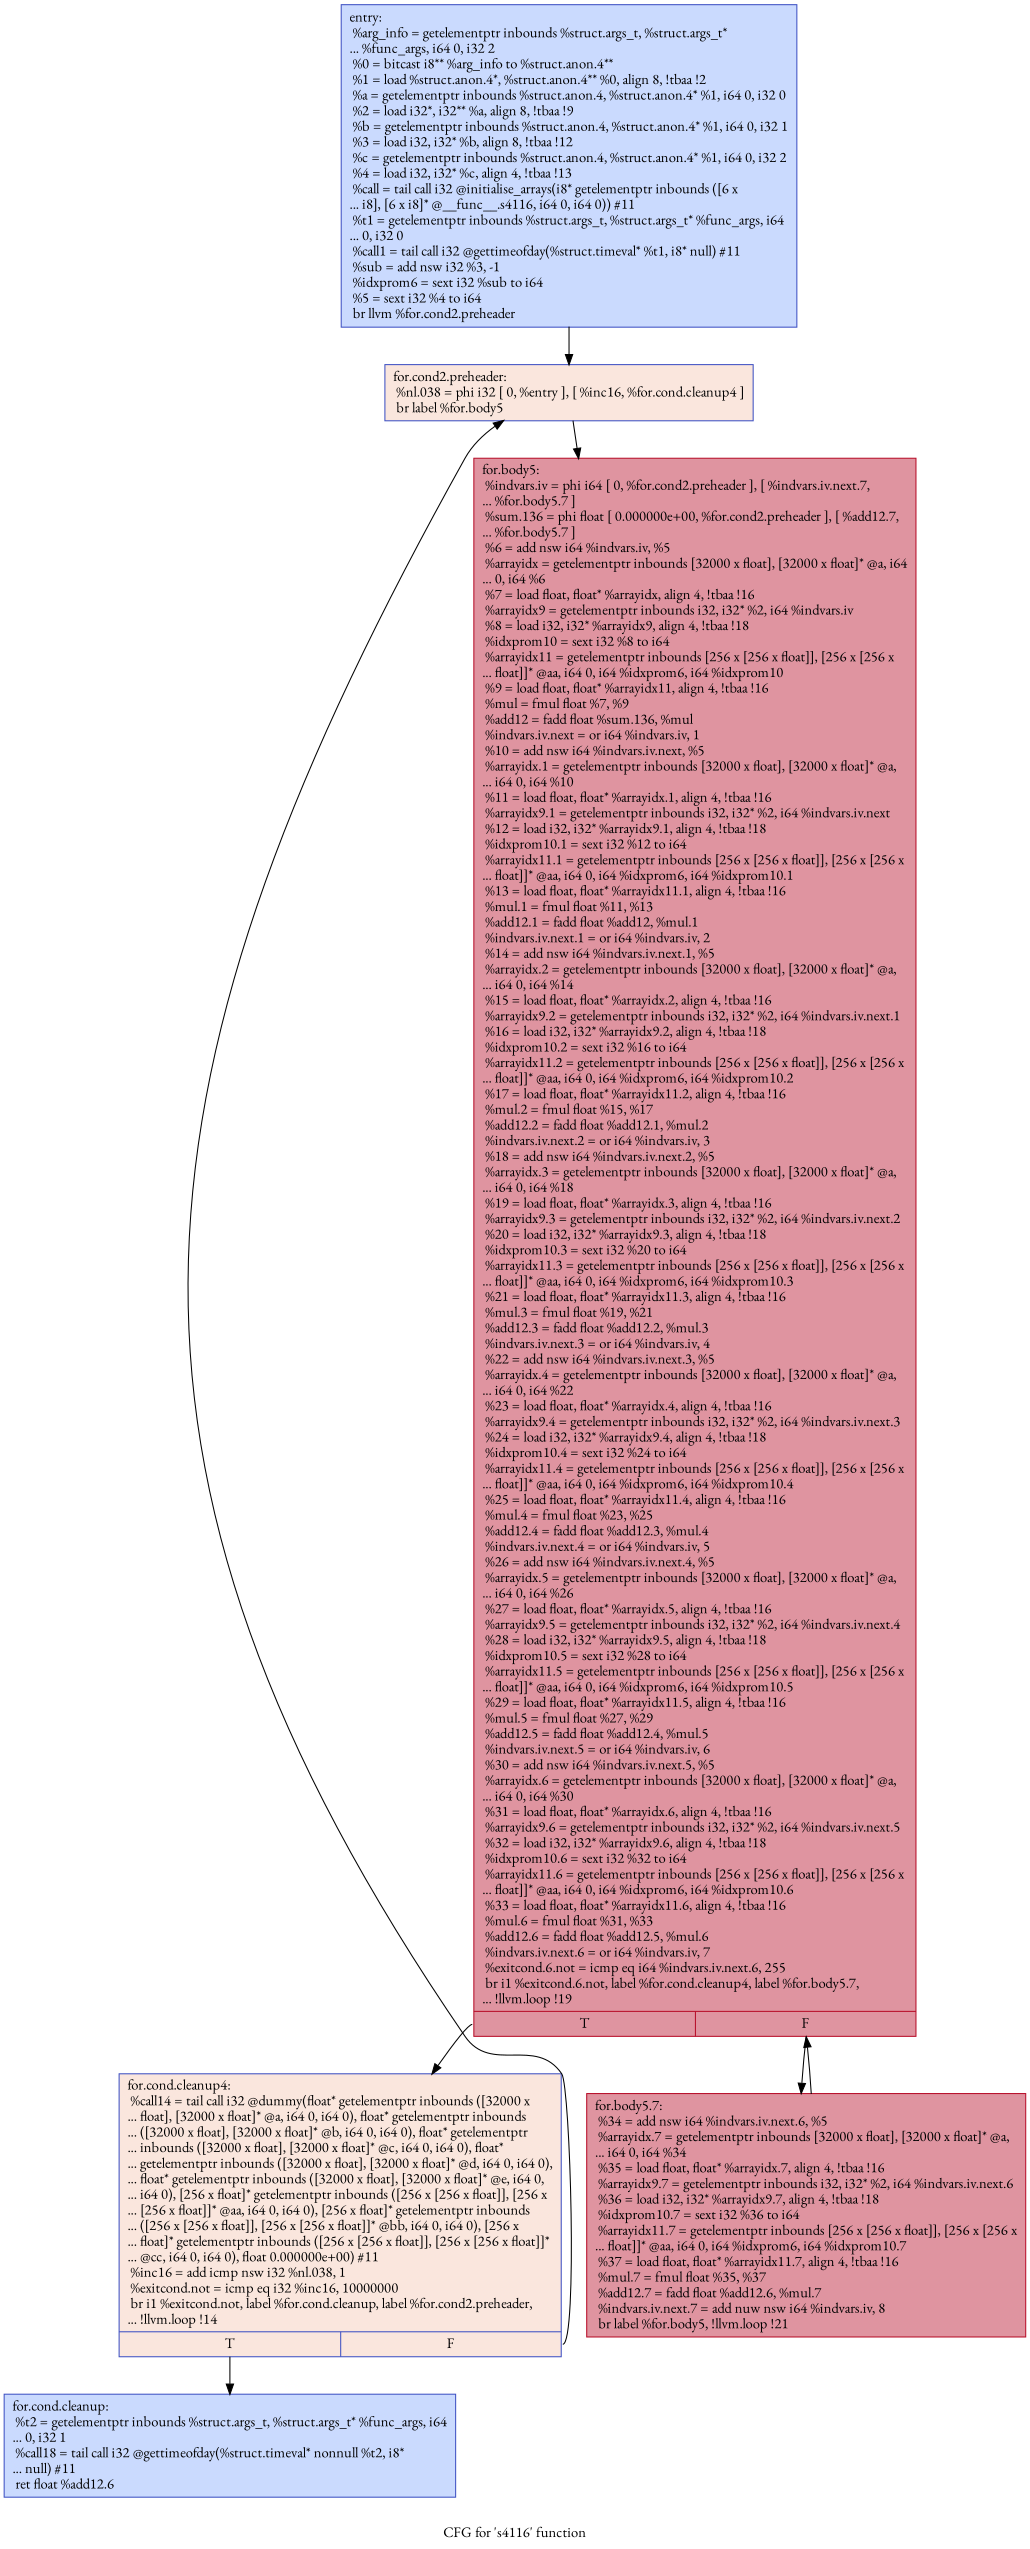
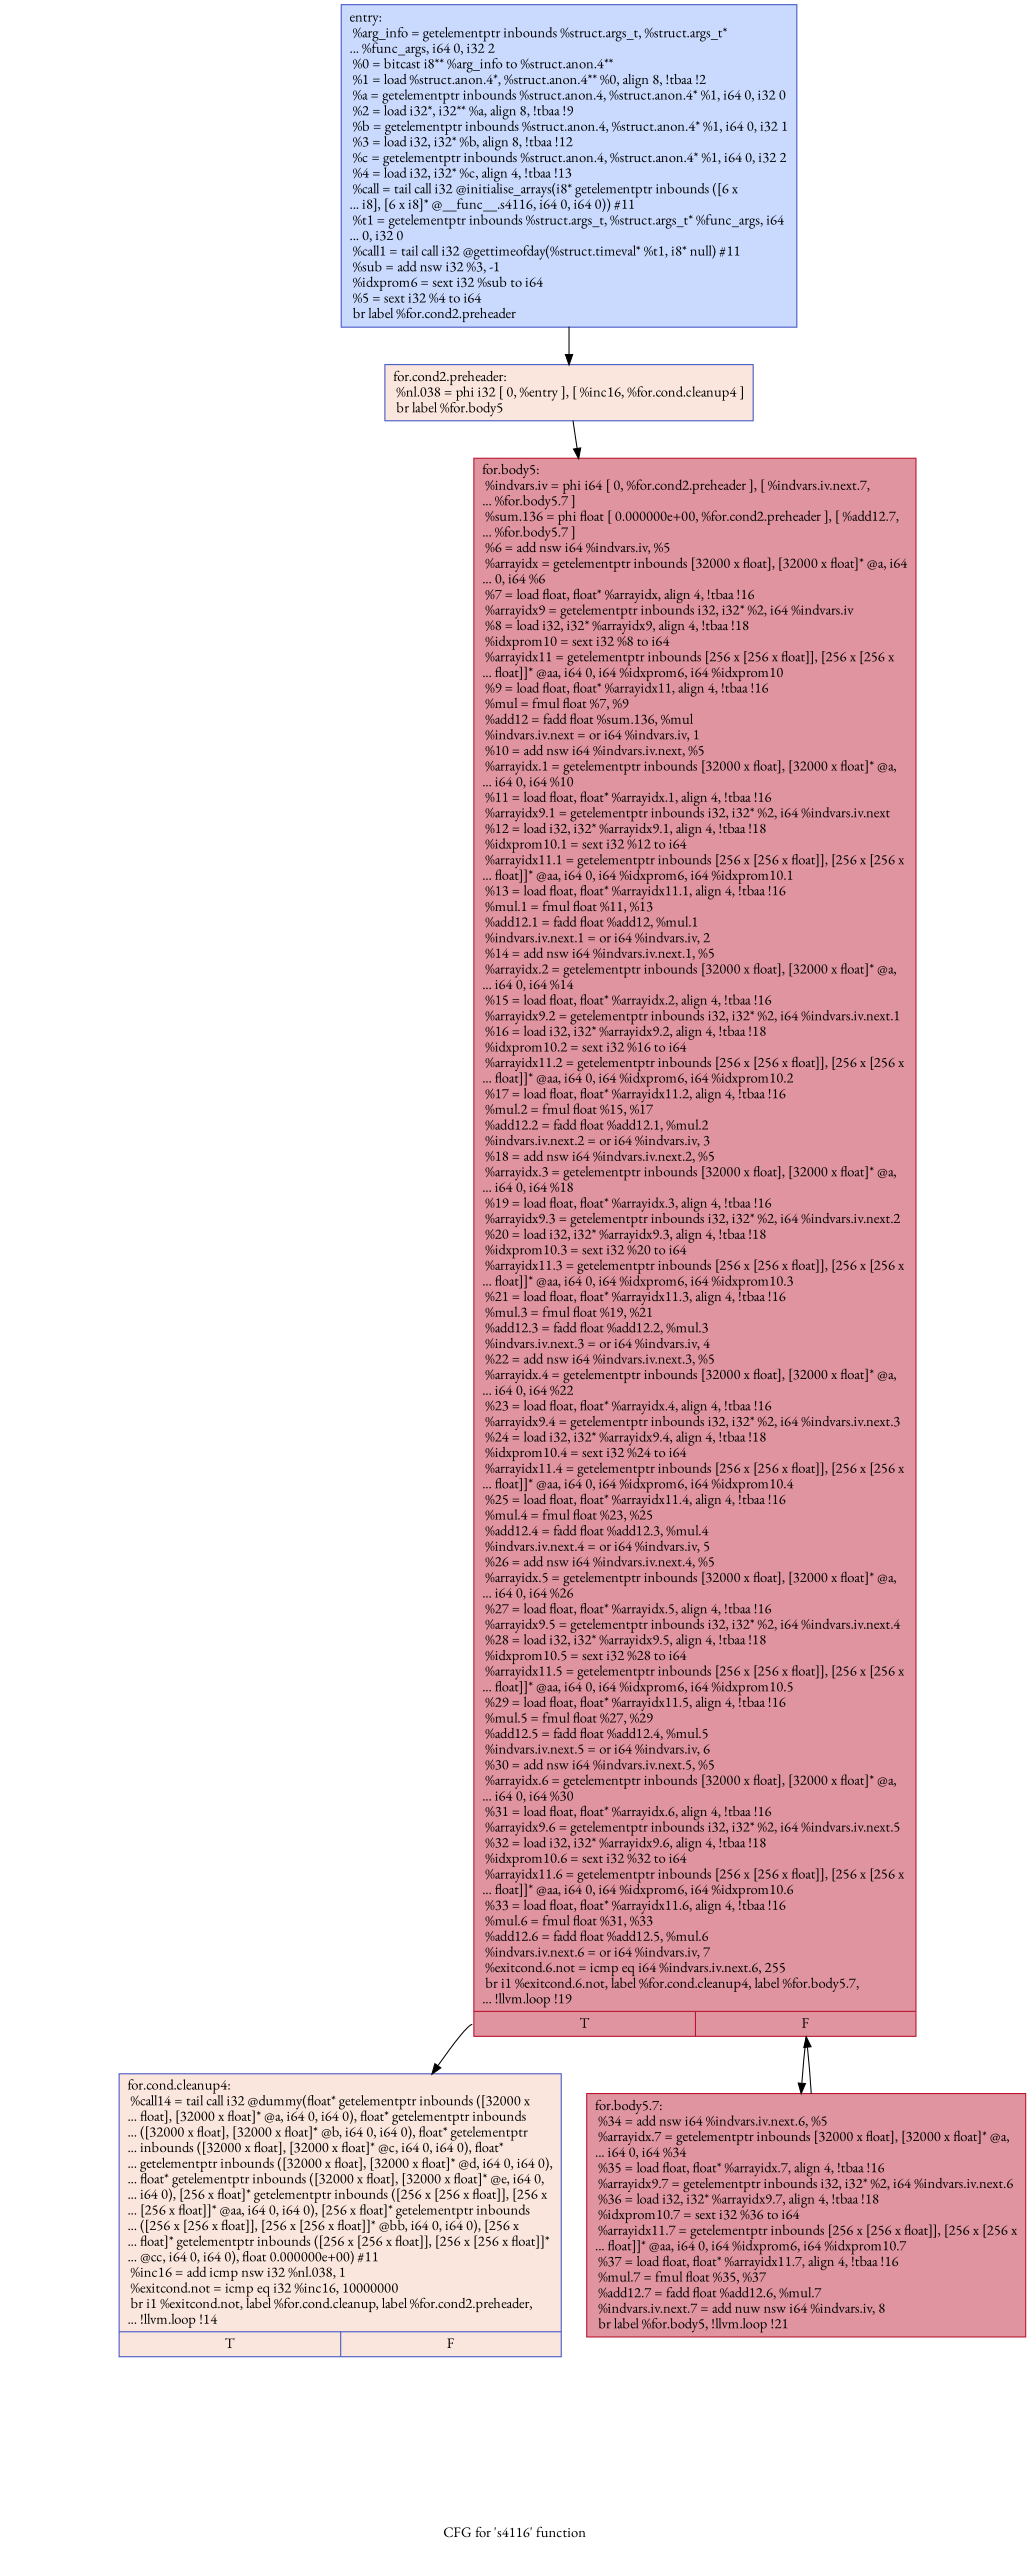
node "entry:": text "br llvm %for.cond2.preheader" -> "br label %for.cond2.preheader"
edge "for.cond.cleanup4:" -> "for.cond2.preheader:": removed
node "for.cond.cleanup:": removed
